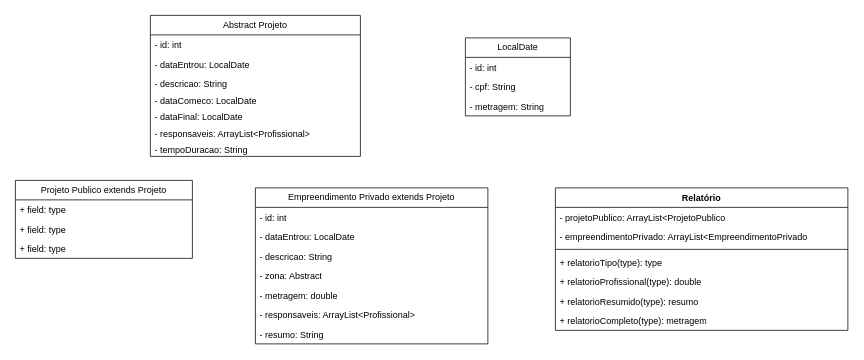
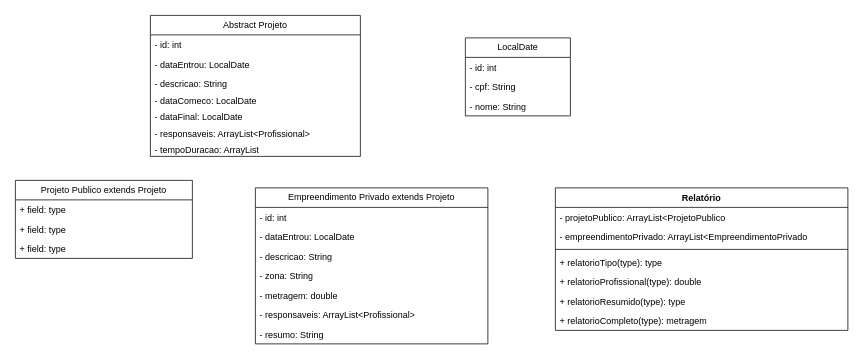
node "- metragem: String": label "- metragem: String" -> "- nome: String"
node "- tempoDuracao: String": label "- tempoDuracao: String" -> "- tempoDuracao: ArrayList"
node "- zona: Abstract": label "- zona: Abstract" -> "- zona: String"
node "+ relatorioResumido(type): resumo": label "+ relatorioResumido(type): resumo" -> "+ relatorioResumido(type): type"
